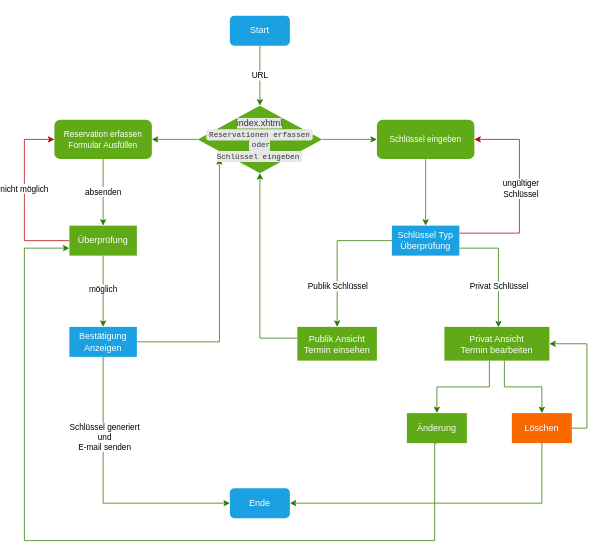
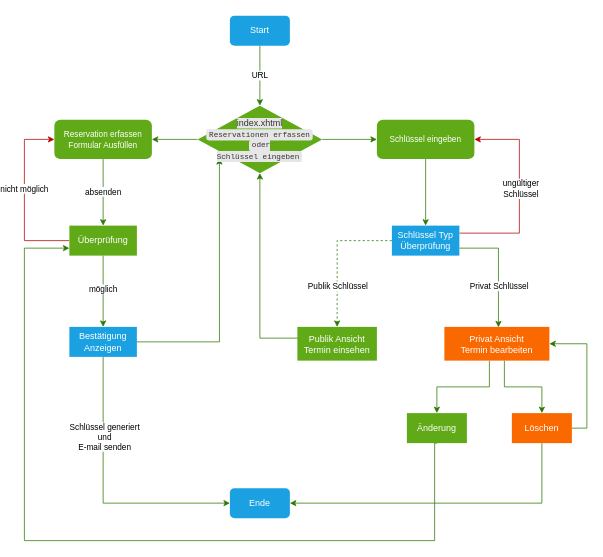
edge "Schlüssel Typ Überprüfung" -> "Publik Ansicht Termin einsehen": style solid -> dashed
node "Privat Ansicht Termin bearbeiten": fillcolor #60a917 -> #fa6800
